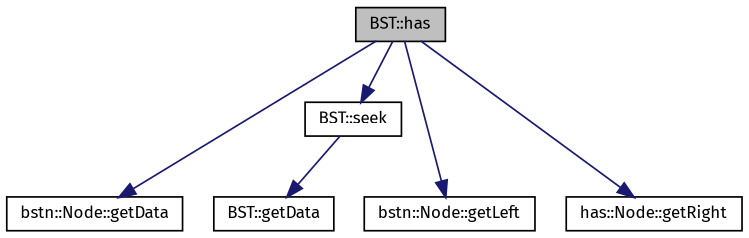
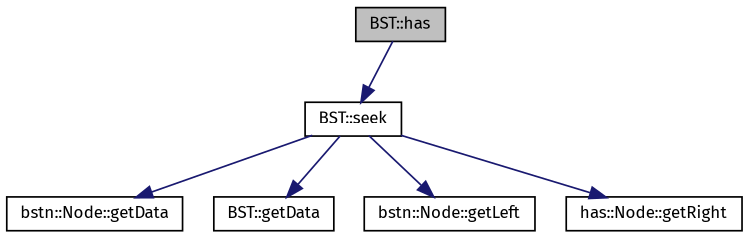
edge "BST::has" -> "bstn::Node::getLeft": now "BST::seek" -> "bstn::Node::getLeft"
edge "BST::has" -> "has::Node::getRight": now "BST::seek" -> "has::Node::getRight"
edge "BST::has" -> "bstn::Node::getData": now "BST::seek" -> "bstn::Node::getData"
